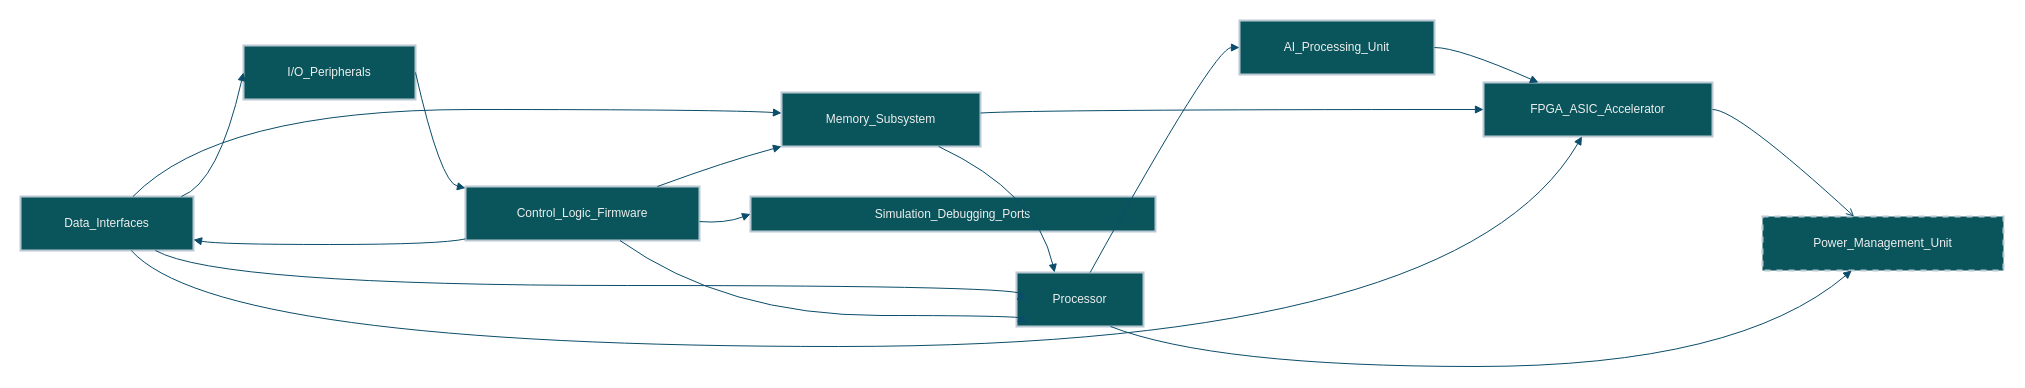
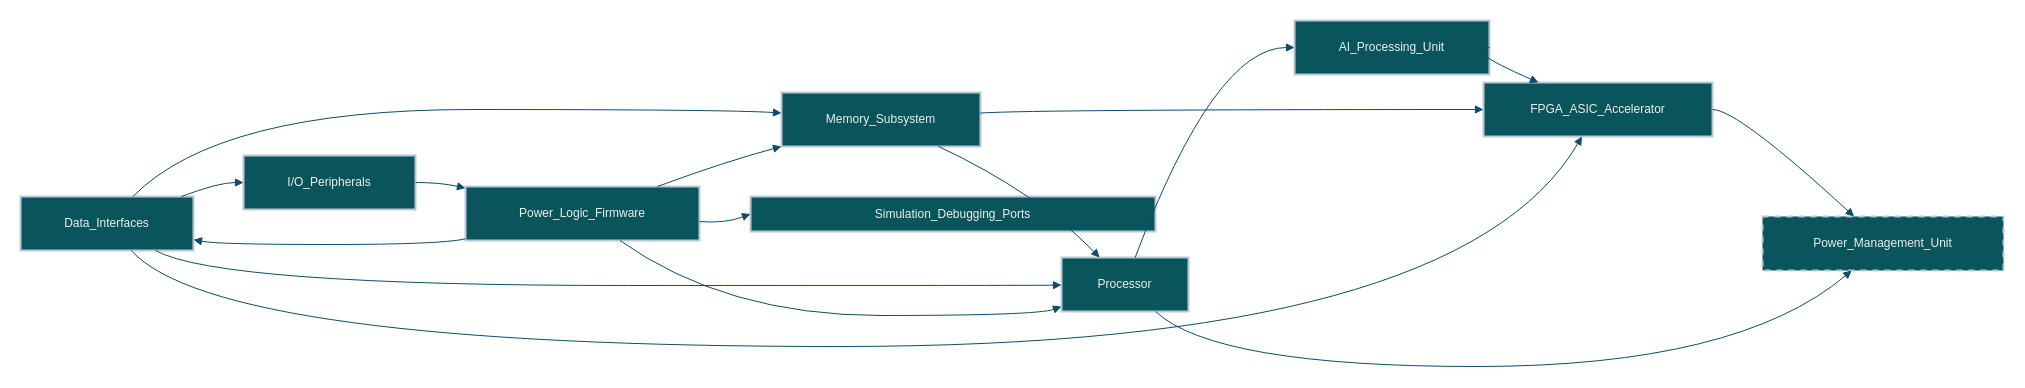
node "AI_Processing_Unit": moved (1337, 48) -> (1392, 48)
node "I/O_Peripherals": moved (330, 73) -> (330, 183)
edge "FPGA_ASIC_Accelerator" -> "Power_Management_Unit": arrowhead open -> block
node "Control_Logic_Firmware": label "Control_Logic_Firmware" -> "Power_Logic_Firmware"
node "Processor": moved (1080, 300) -> (1125, 285)
